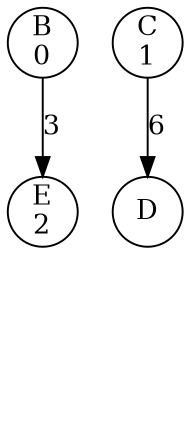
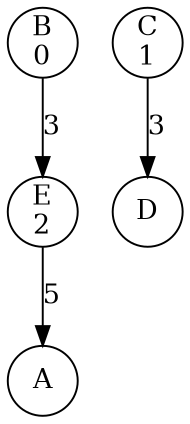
edge "C 1" -> "D": label "6" -> "3"
node "A": added
